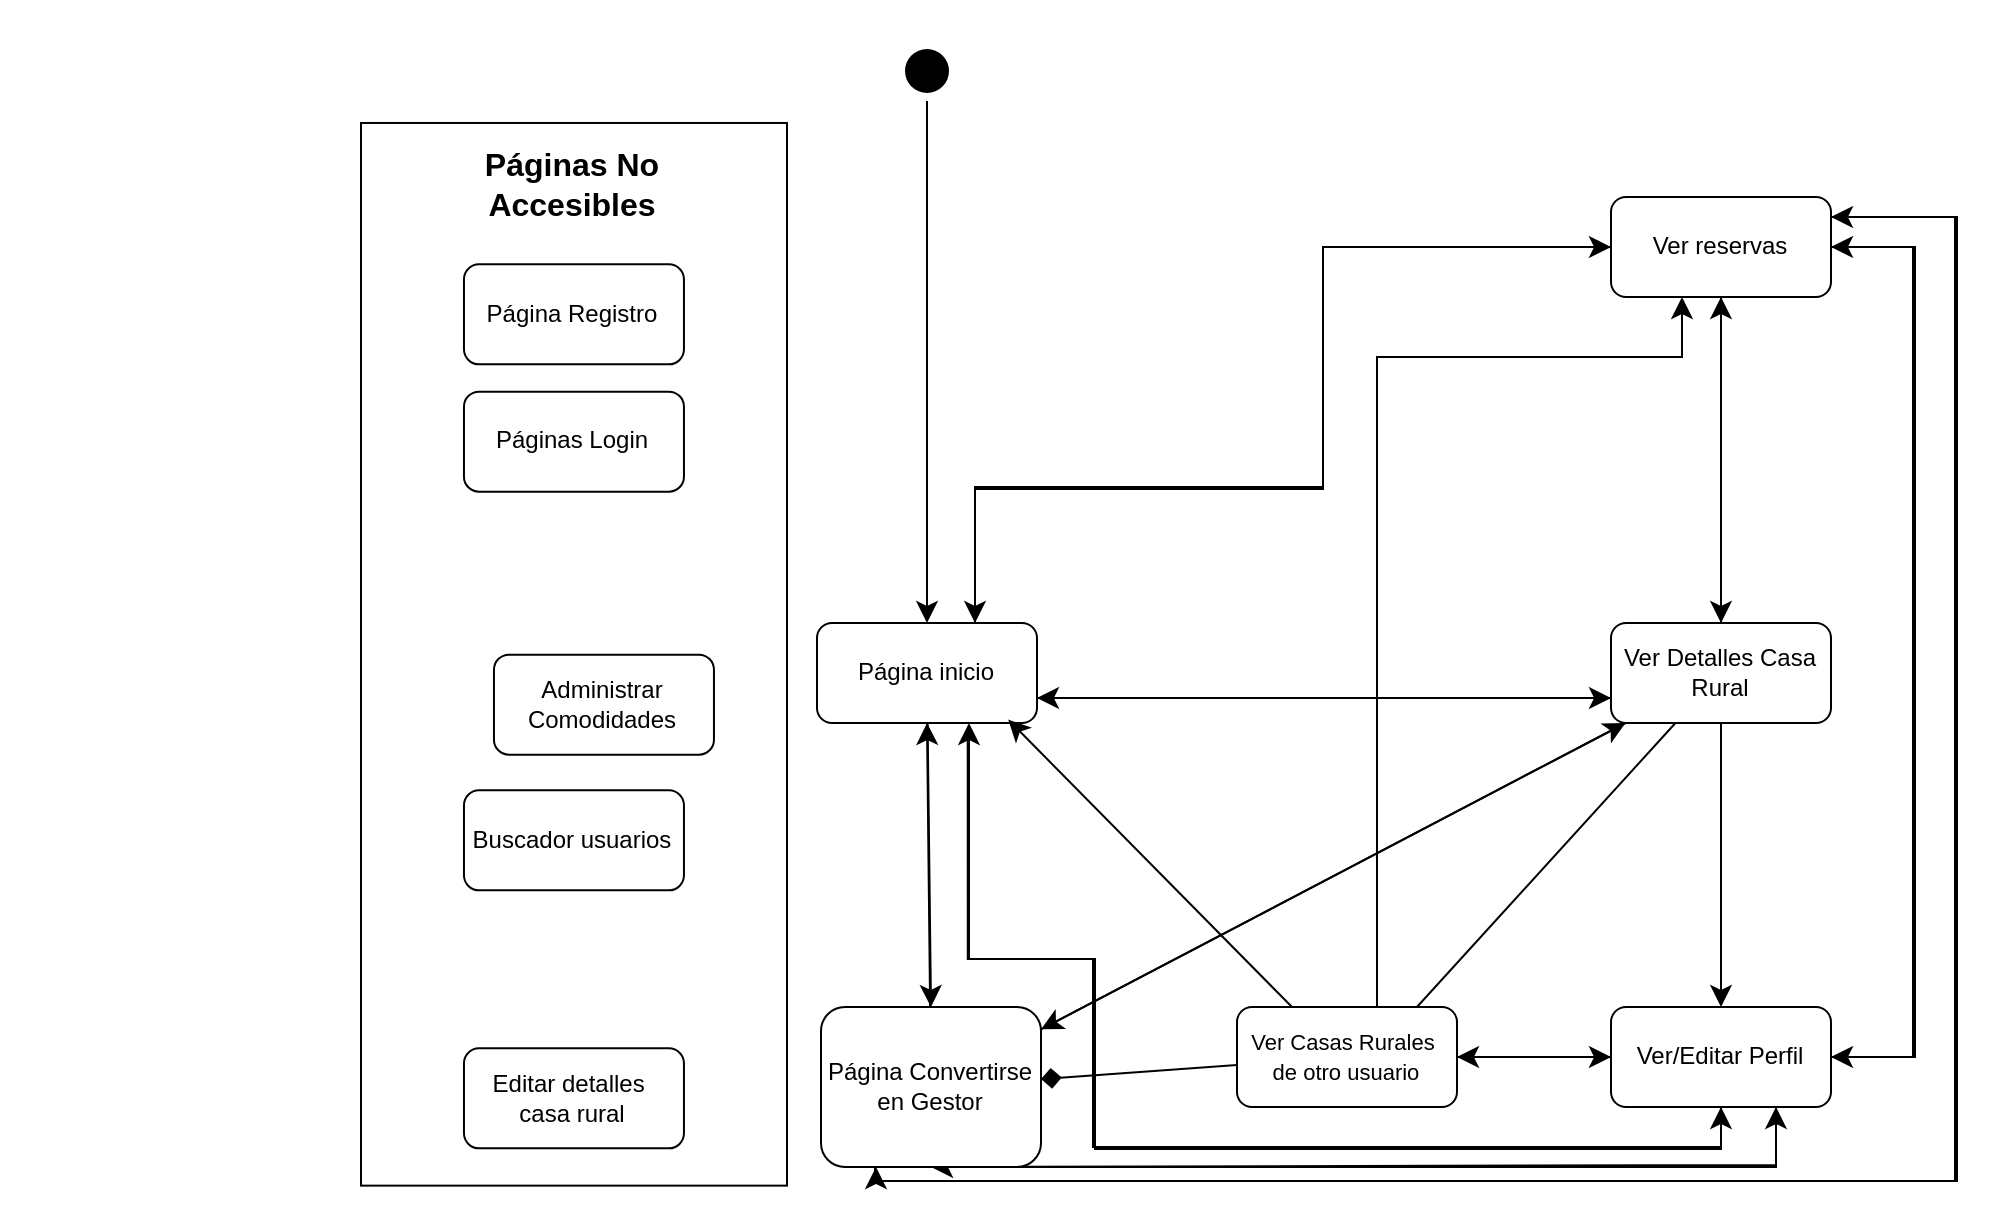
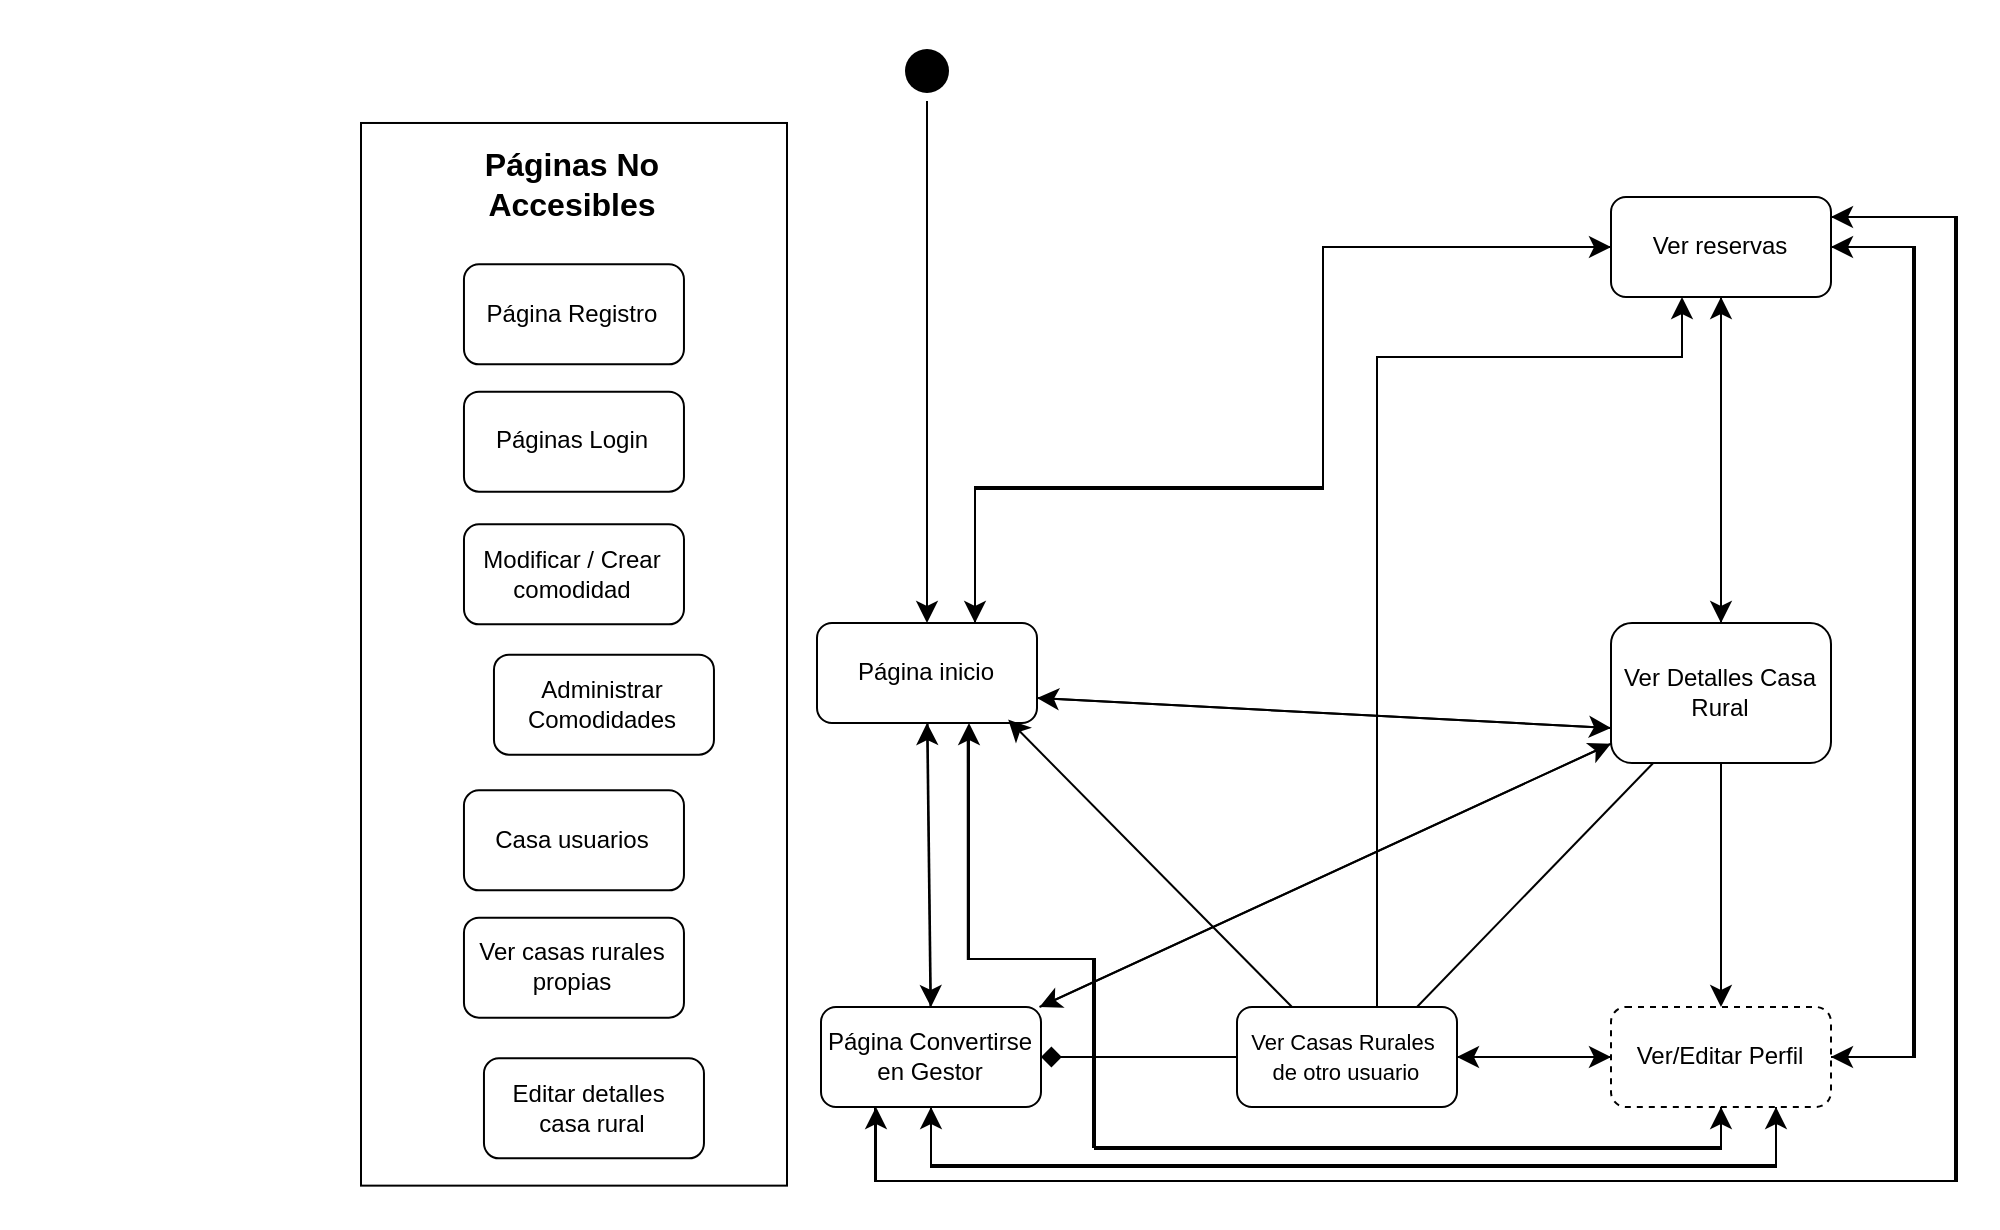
node "Modificar / Crear comodidad": added
node "Ver Detalles Casa Rural": size 220x100 -> 220x140
node "Buscador usuarios": label "Buscador usuarios" -> "Casa usuarios"
node "Ver casas rurales propias": added
node "Ver/Editar Perfil": style solid -> dashed
node "Página Convertirse en Gestor": size 220x160 -> 220x100
node "Editar detalles casa rural": moved (574, 1098) -> (594, 1108)
